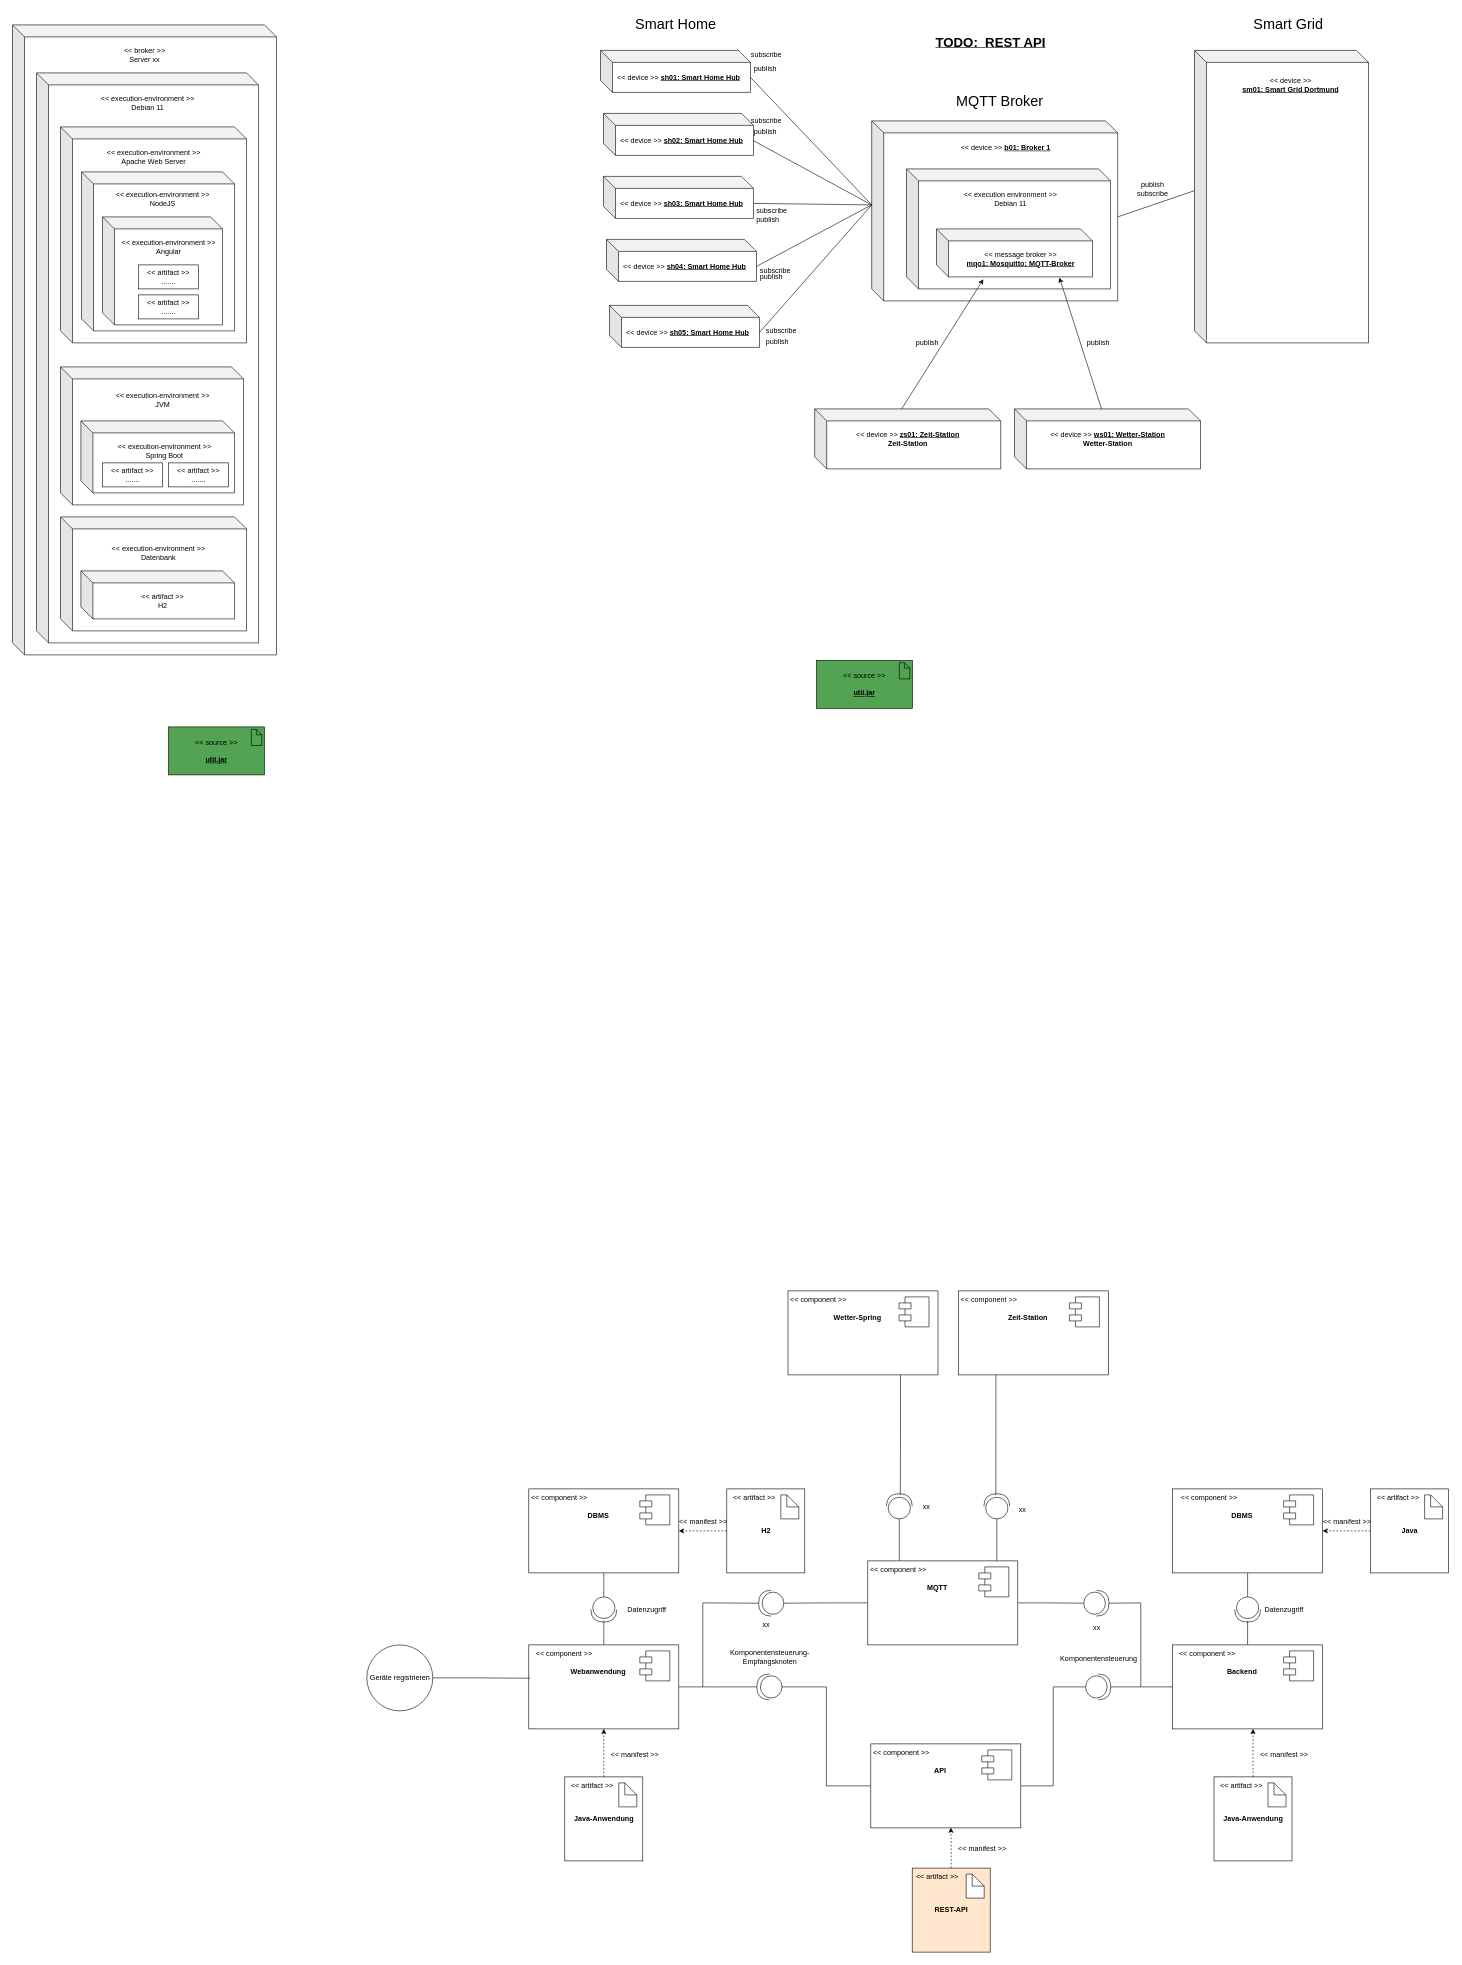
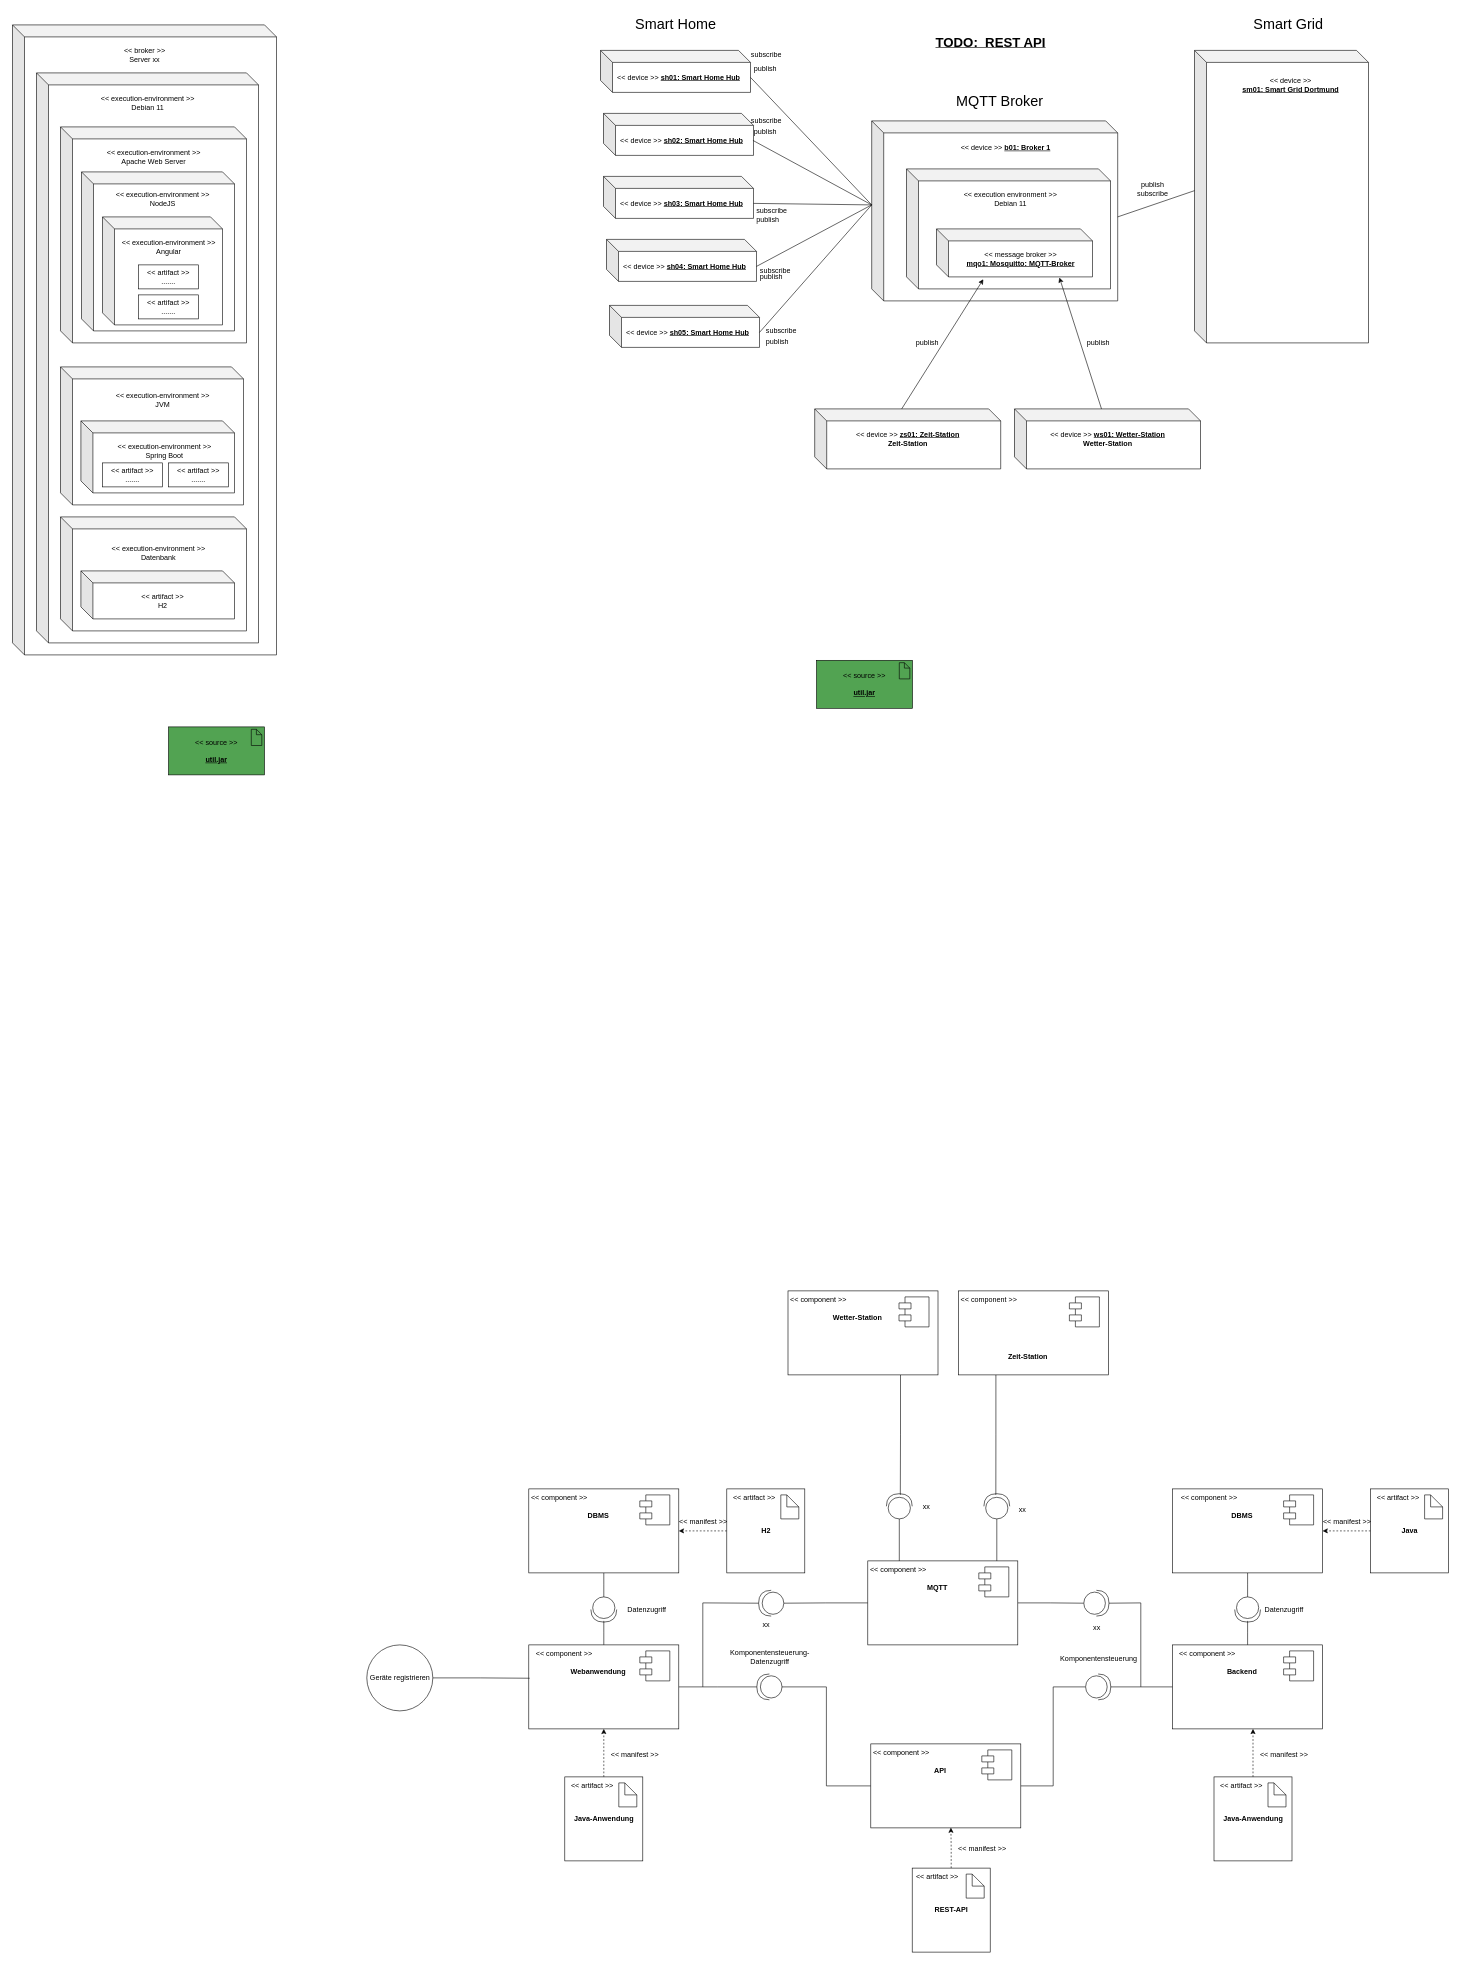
node "Wetter-Spring": label "Wetter-Spring" -> "Wetter-Station"
node "Zeit-Station": moved (1027, 1318) -> (1027, 1357)
node "Komponentensteuerung- Empfangsknoten": label "Komponentensteuerung- Empfangsknoten" -> "Komponentensteuerung- Datenzugriff"
node "REST-API": fillcolor #ffe6cc -> #ffffff
